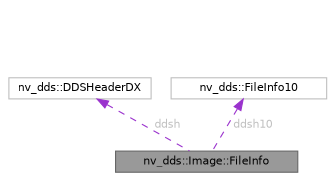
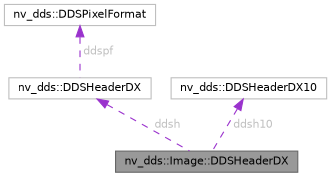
node "nv_dds::DDSPixelFormat": added
node "nv_dds::FileInfo10": label "nv_dds::FileInfo10" -> "nv_dds::DDSHeaderDX10"
node "nv_dds::Image::FileInfo": label "nv_dds::Image::FileInfo" -> "nv_dds::Image::DDSHeaderDX"
